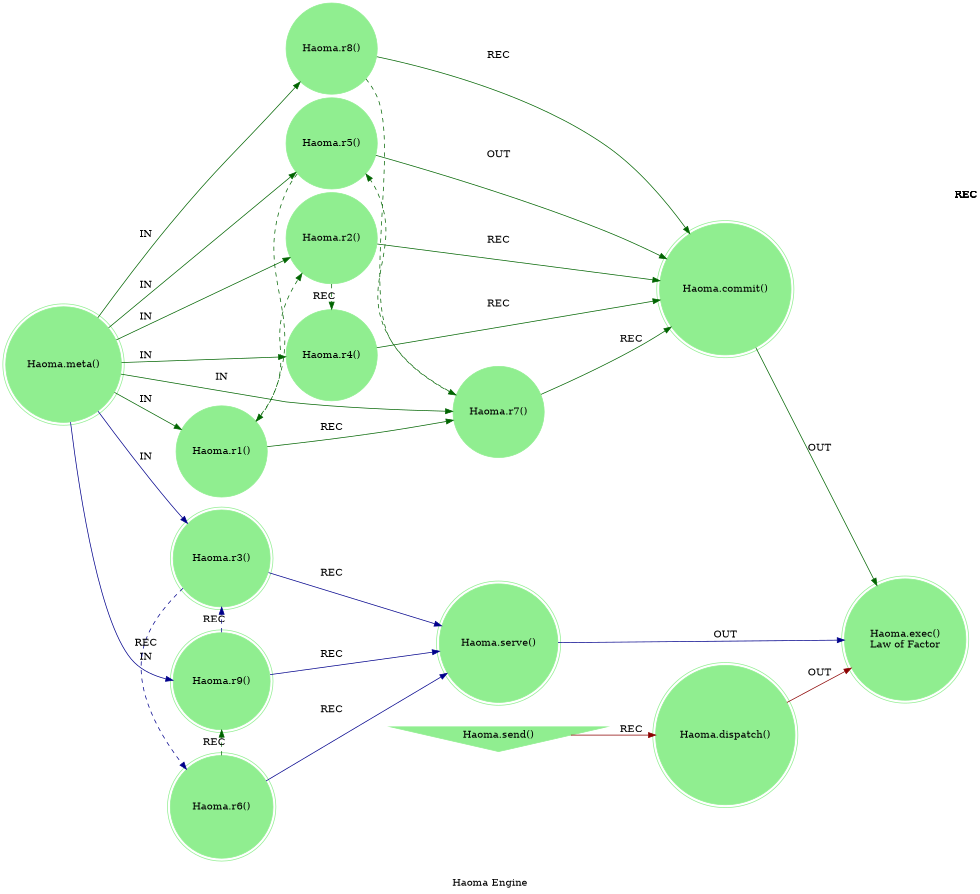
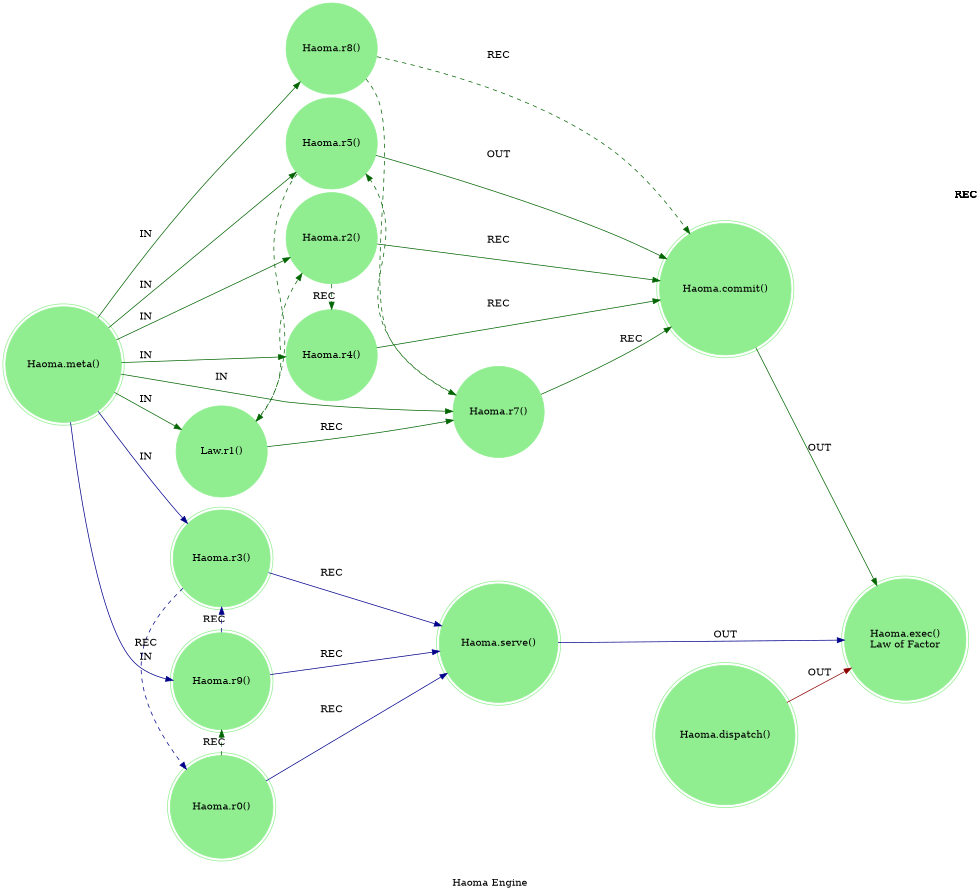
edge "Haoma.r8()" -> "Haoma.commit()": style solid -> dashed
node "Haoma.r1()": label "Haoma.r1()" -> "Law.r1()"
node "Haoma.send()": removed
node "Haoma.r6()": label "Haoma.r6()" -> "Haoma.r0()"
